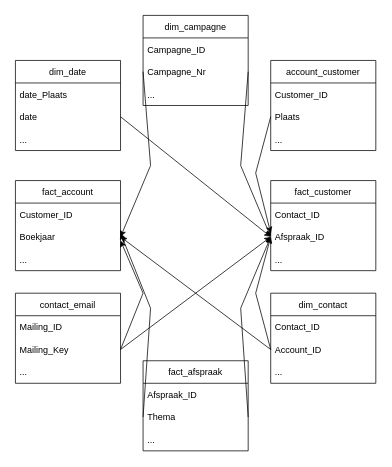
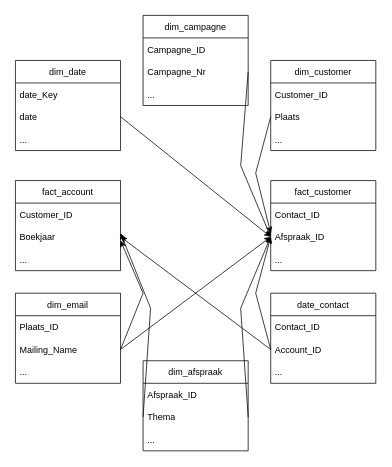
node "account_customer": label "account_customer" -> "dim_customer"
node "date_Plaats": label "date_Plaats" -> "date_Key"
edge "Campagne_Nr" -> "Boekjaar": removed
node "contact_email": label "contact_email" -> "dim_email"
node "dim_contact": label "dim_contact" -> "date_contact"
node "Mailing_ID": label "Mailing_ID" -> "Plaats_ID"
node "Mailing_Key": label "Mailing_Key" -> "Mailing_Name"
node "fact_afspraak": label "fact_afspraak" -> "dim_afspraak"
